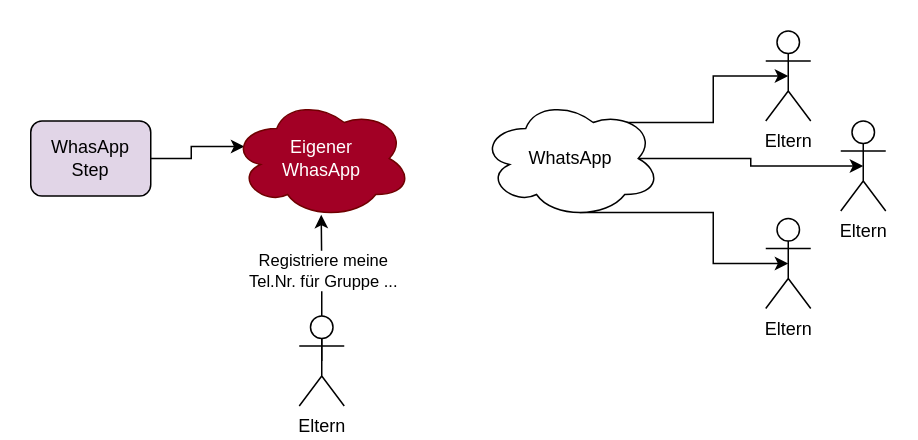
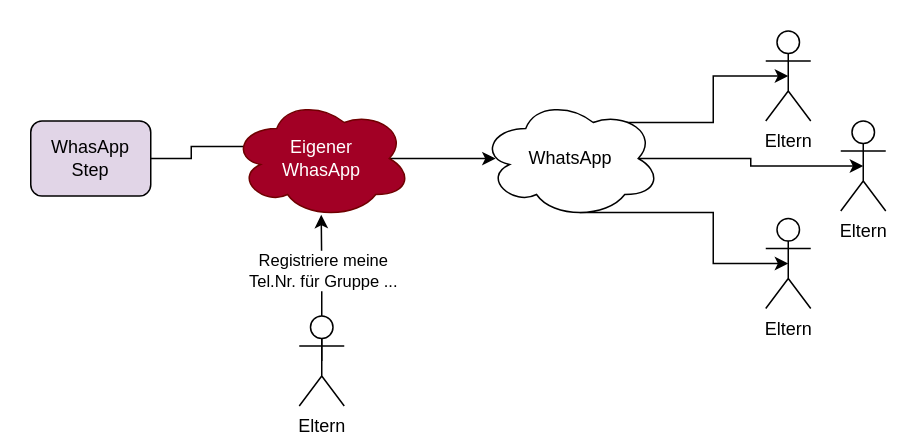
edge "WhasApp Step" -> "Eigener WhasApp": arrowhead classic -> none
edge "Eigener WhasApp" -> "WhatsApp": added
